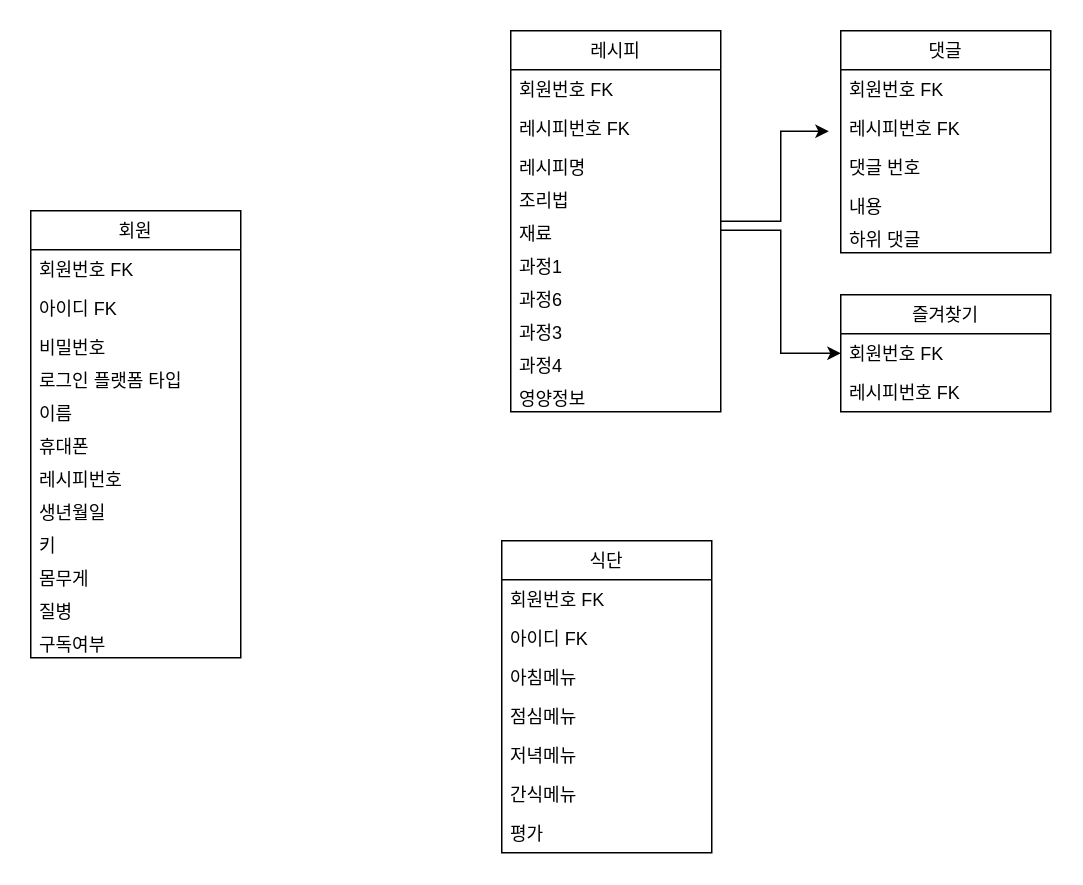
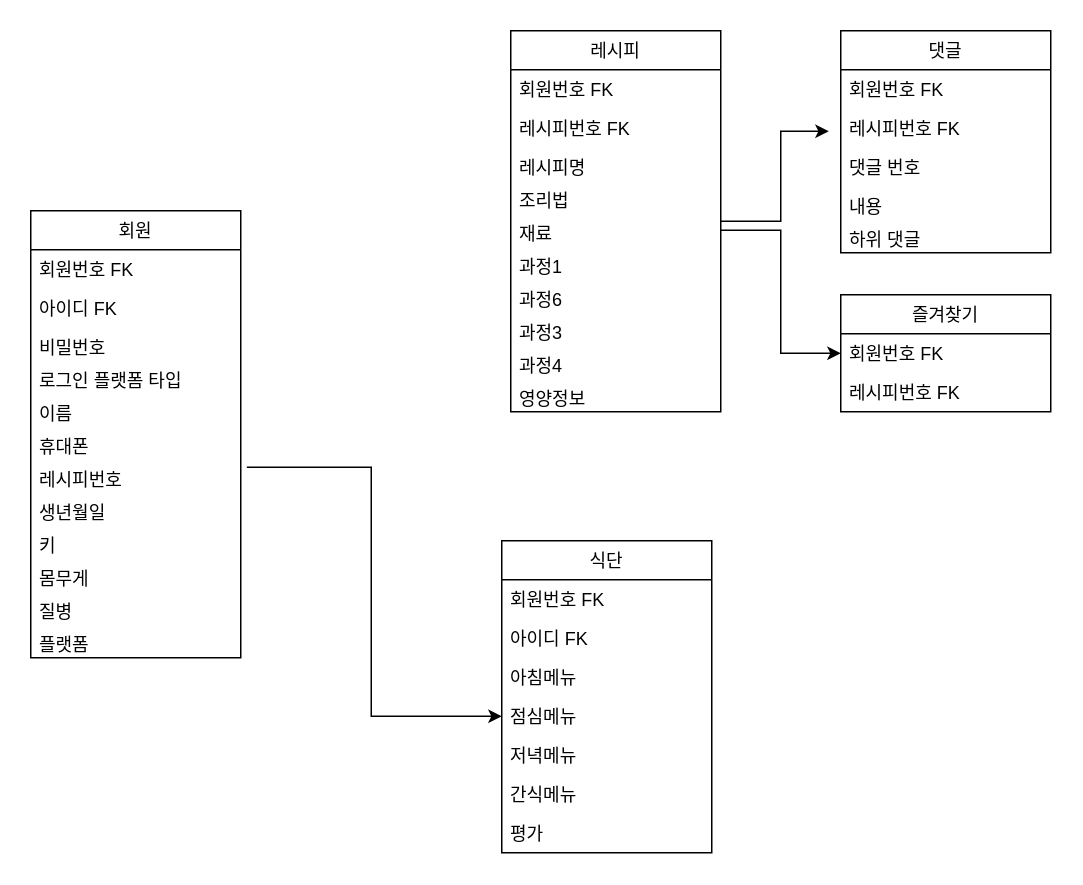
edge "레시피번호" -> "점심메뉴": added
node "구독여부": label "구독여부" -> "플랫폼"
